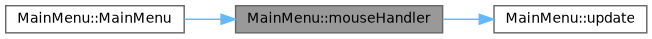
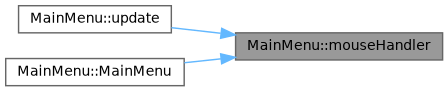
edge "MainMenu::mouseHandler" -> "MainMenu::update": reversed
